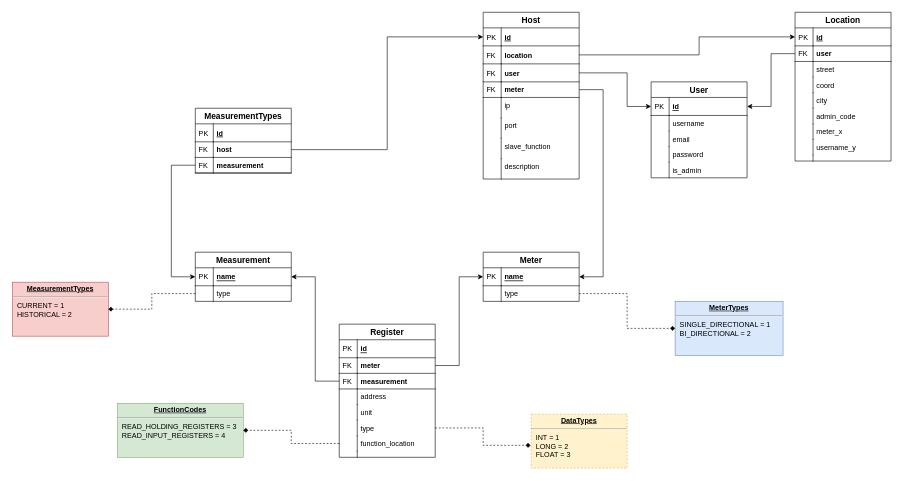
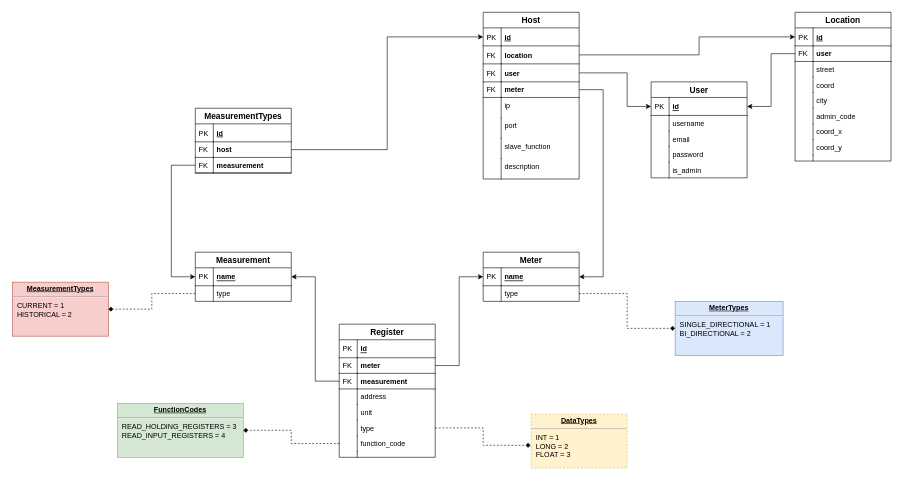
node "meter_x": label "meter_x" -> "coord_x"
node "username_y": label "username_y" -> "coord_y"
node "function_location": label "function_location" -> "function_code"
